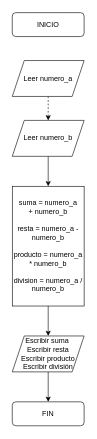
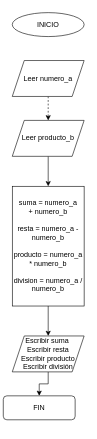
node "INICIO": shape rounded rectangle -> ellipse
node "Leer numero_b": label "Leer numero_b" -> "Leer producto_b"
node "FIN": moved (48, 414) -> (39, 408)
